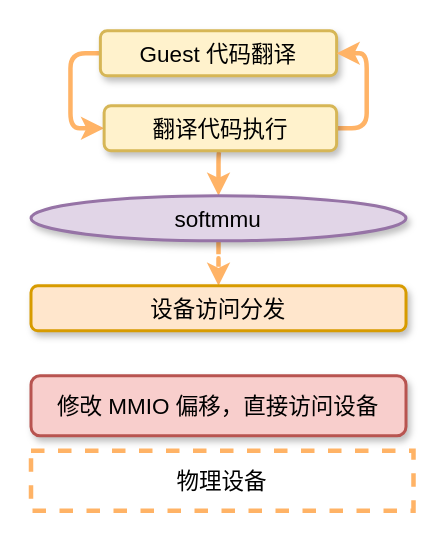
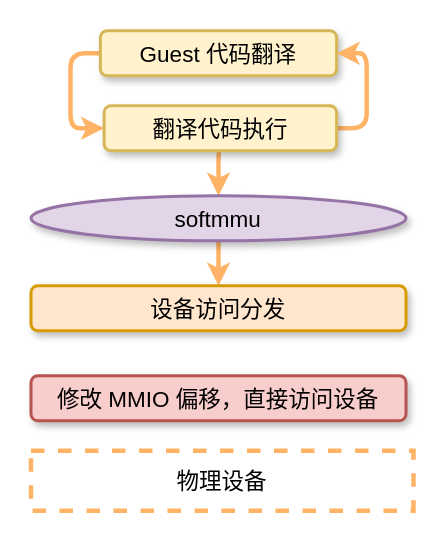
edge "softmmu" -> "设备访问分发": style dashed -> solid
node "修改 MMIO 偏移，直接访问设备": size 375x60 -> 375x45
